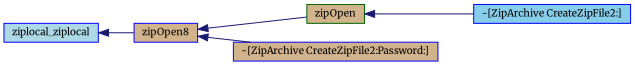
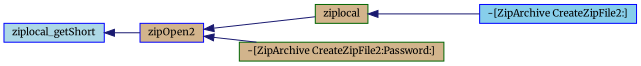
node "zipOpen": label "zipOpen" -> "ziplocal"
node "ziplocal_ziplocal": label "ziplocal_ziplocal" -> "ziplocal_getShort"
node "zipOpen8": label "zipOpen8" -> "zipOpen2"
node "-[ZipArchive CreateZipFile2:Password:]": color blue -> darkgreen
